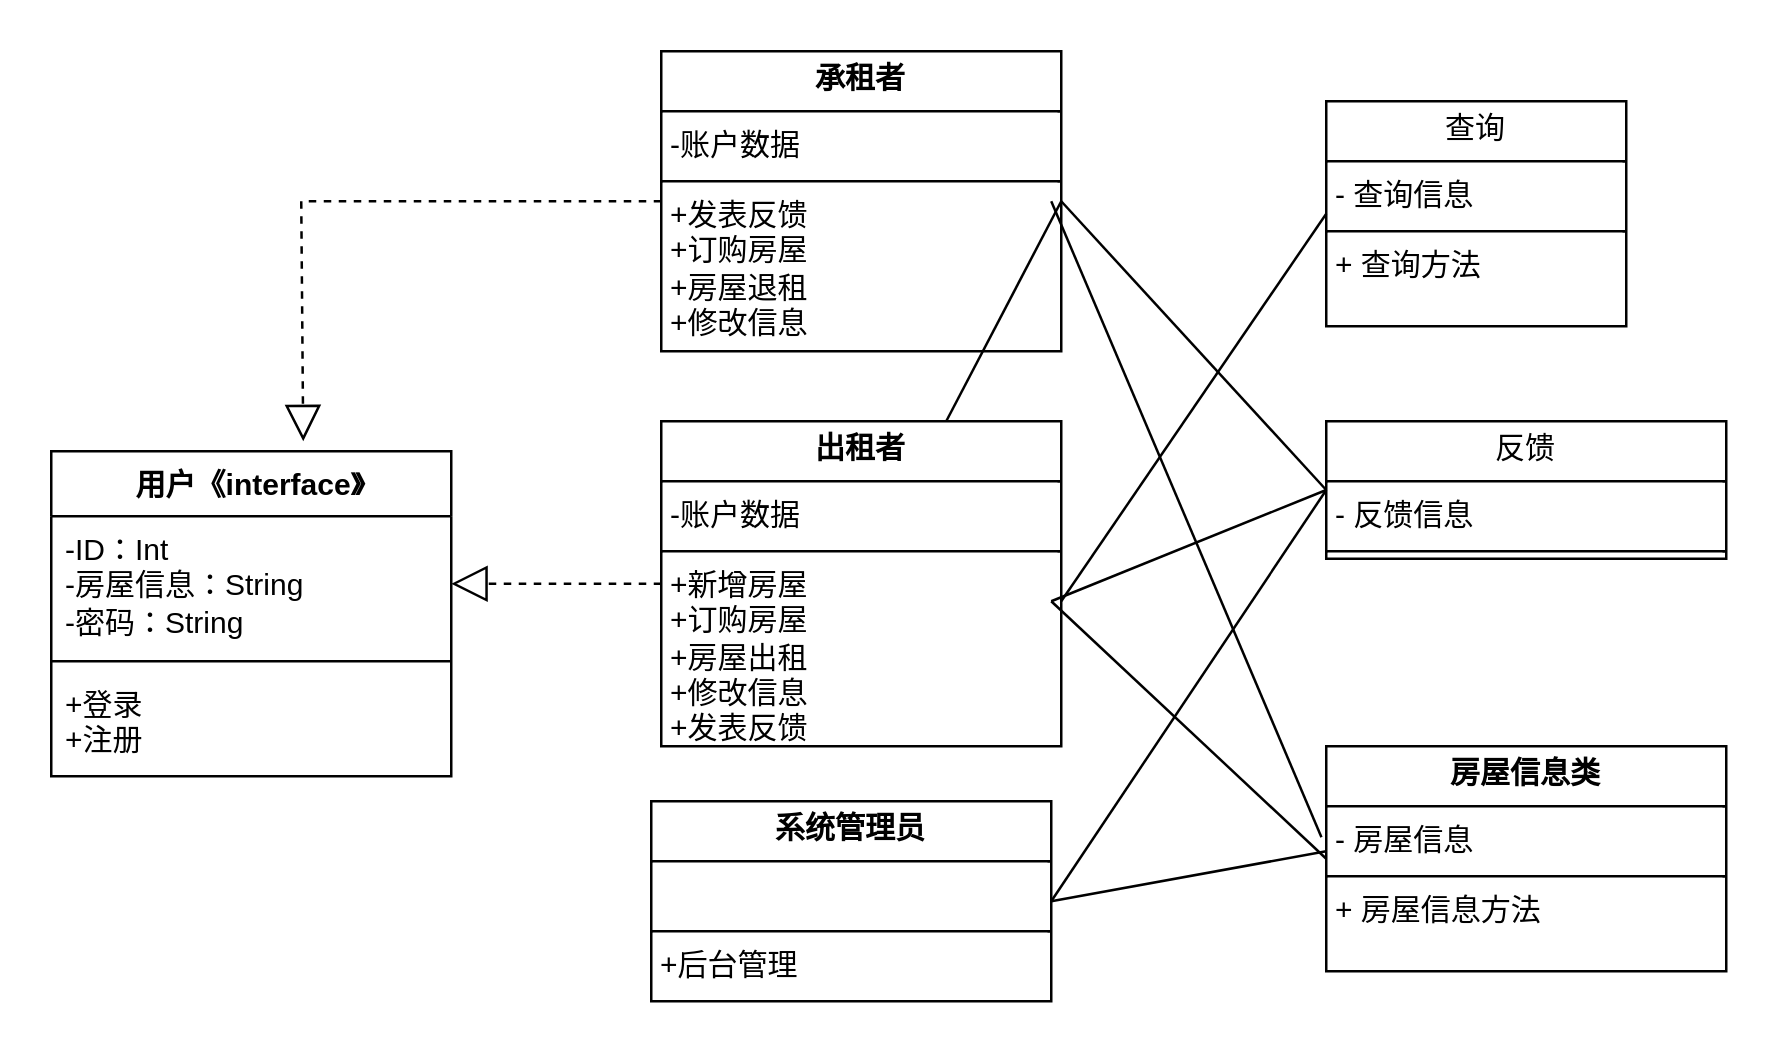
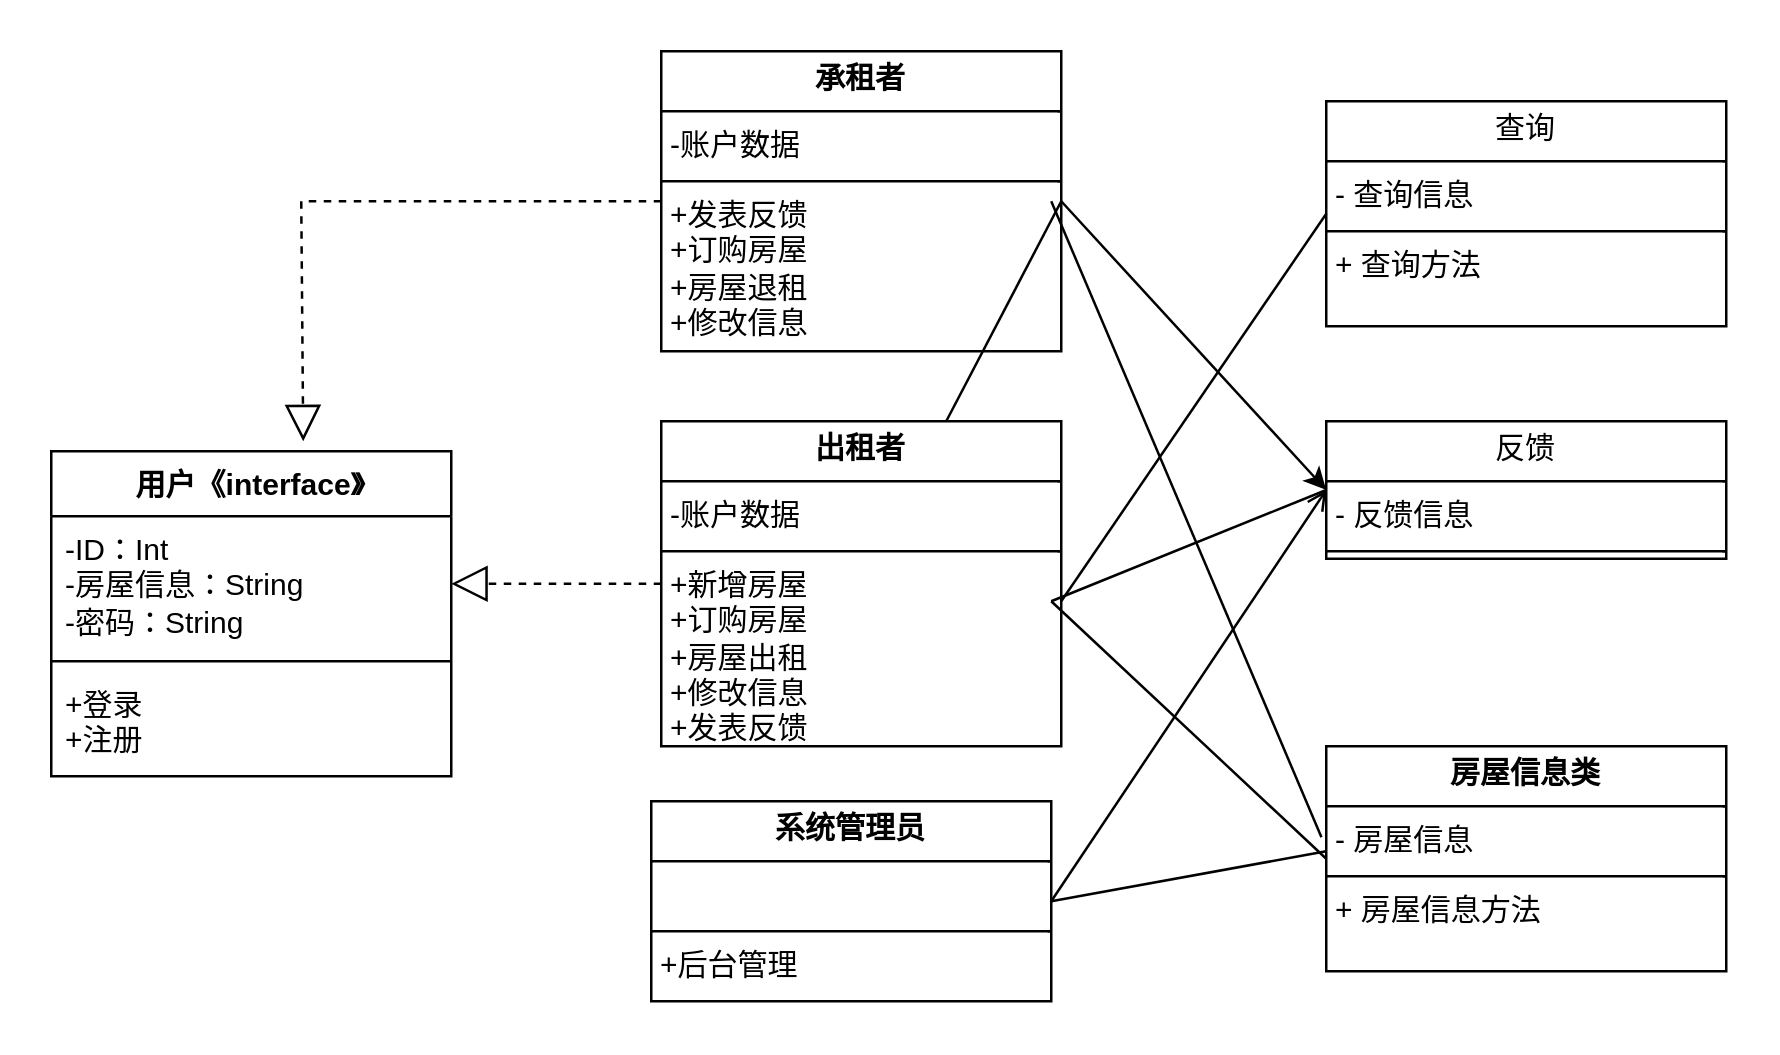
node "查询 - 查询信息 + 查询方法": size 300x225 -> 400x225
edge "承租者 -账户数据 +发表反馈 +订购房屋 +房屋退租 +修改信息" -- "反馈 - 反馈信息 + 反馈方法": arrowhead none -> classic
edge "反馈 - 反馈信息 + 反馈方法" -- "系统管理员 +后台管理": arrowhead none -> open
